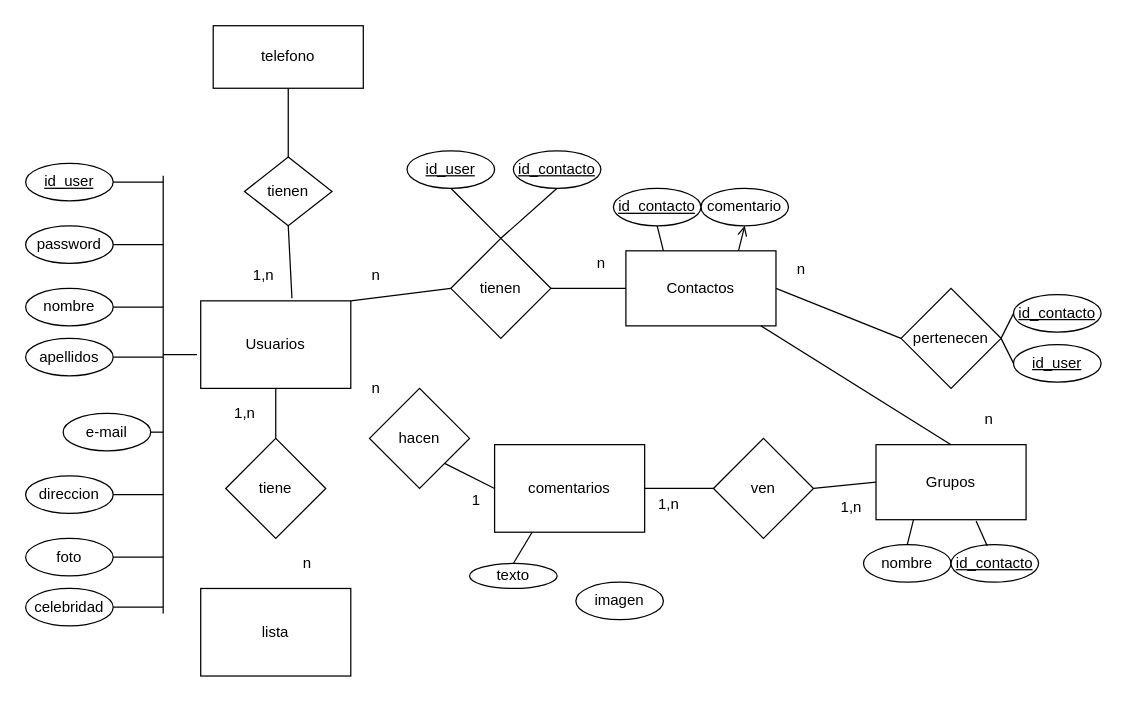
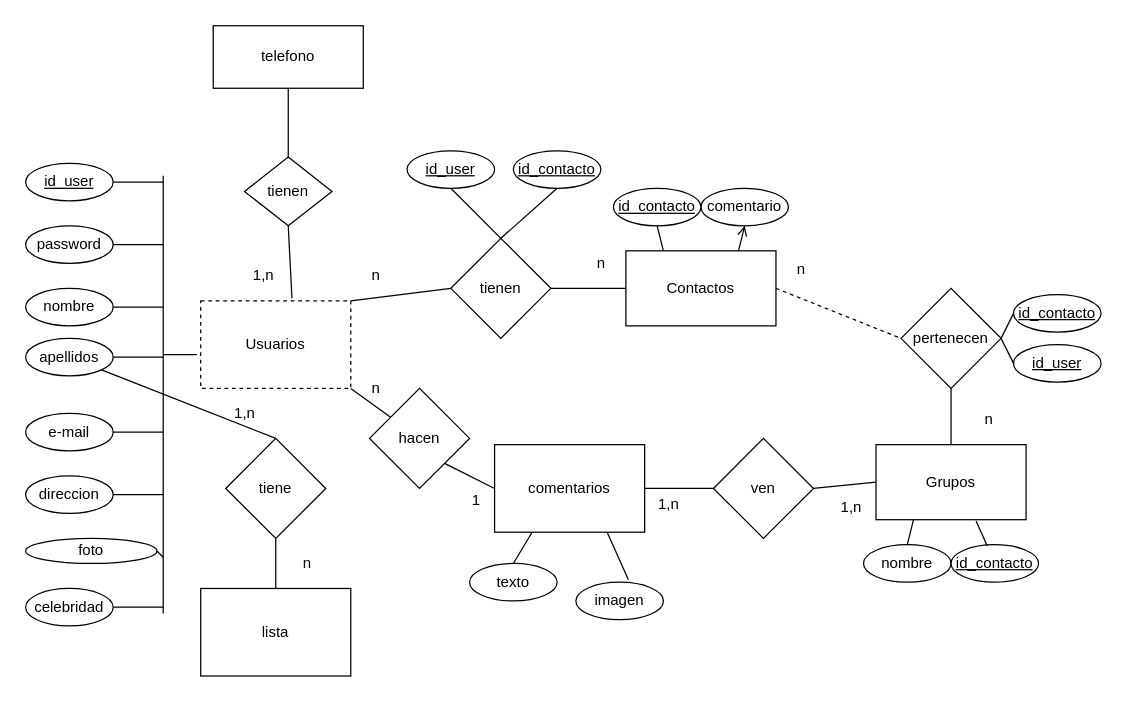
edge "Contactos" -- "pertenecen": style solid -> dashed
node "Usuarios": style solid -> dashed
edge "Contactos" -- "Grupos": now "pertenecen" -- "Grupos"
edge "Usuarios" -- "hacen": added
edge "Usuarios" -- "tiene": now "apellidos" -- "tiene"
node "e-mail": moved (107, 432) -> (69, 432)
edge "comentarios" -- "imagen": added
node "foto": size 88x38 -> 131x25
edge "tiene" -- "lista": added
node "texto": size 88x25 -> 88x38
